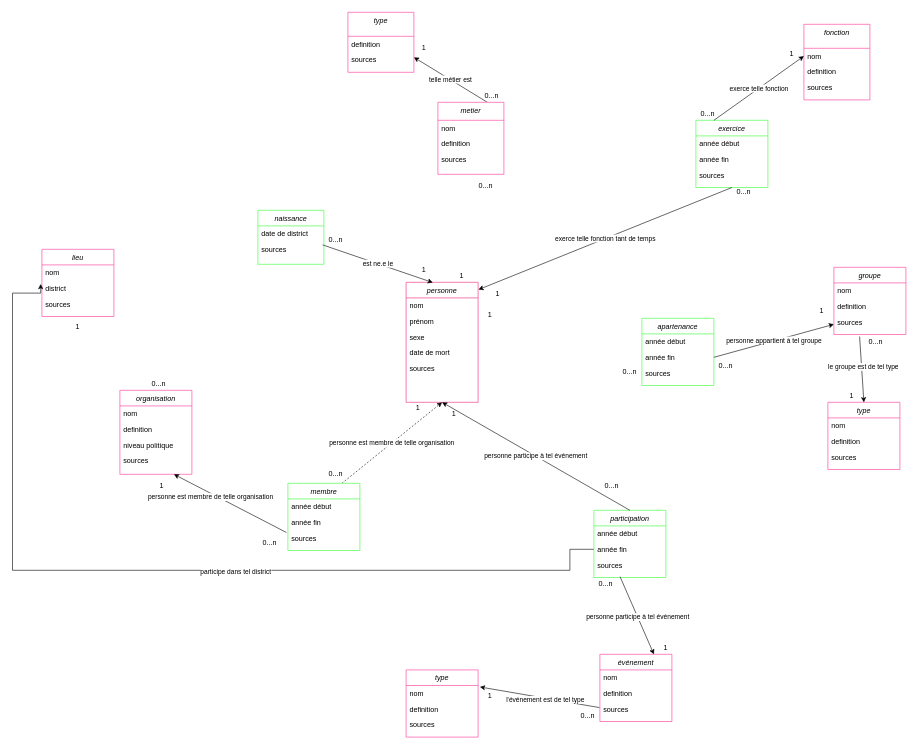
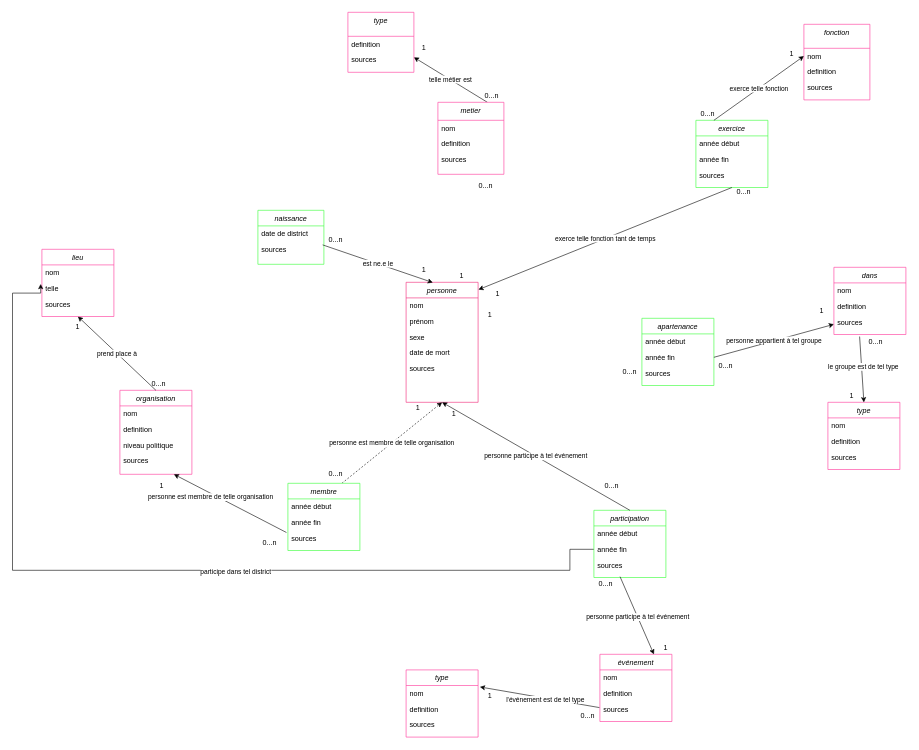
node "groupe": label "groupe" -> "dans"
node "district": label "district" -> "telle"
edge "organisation" -> "lieu": added, label "prend place à"
